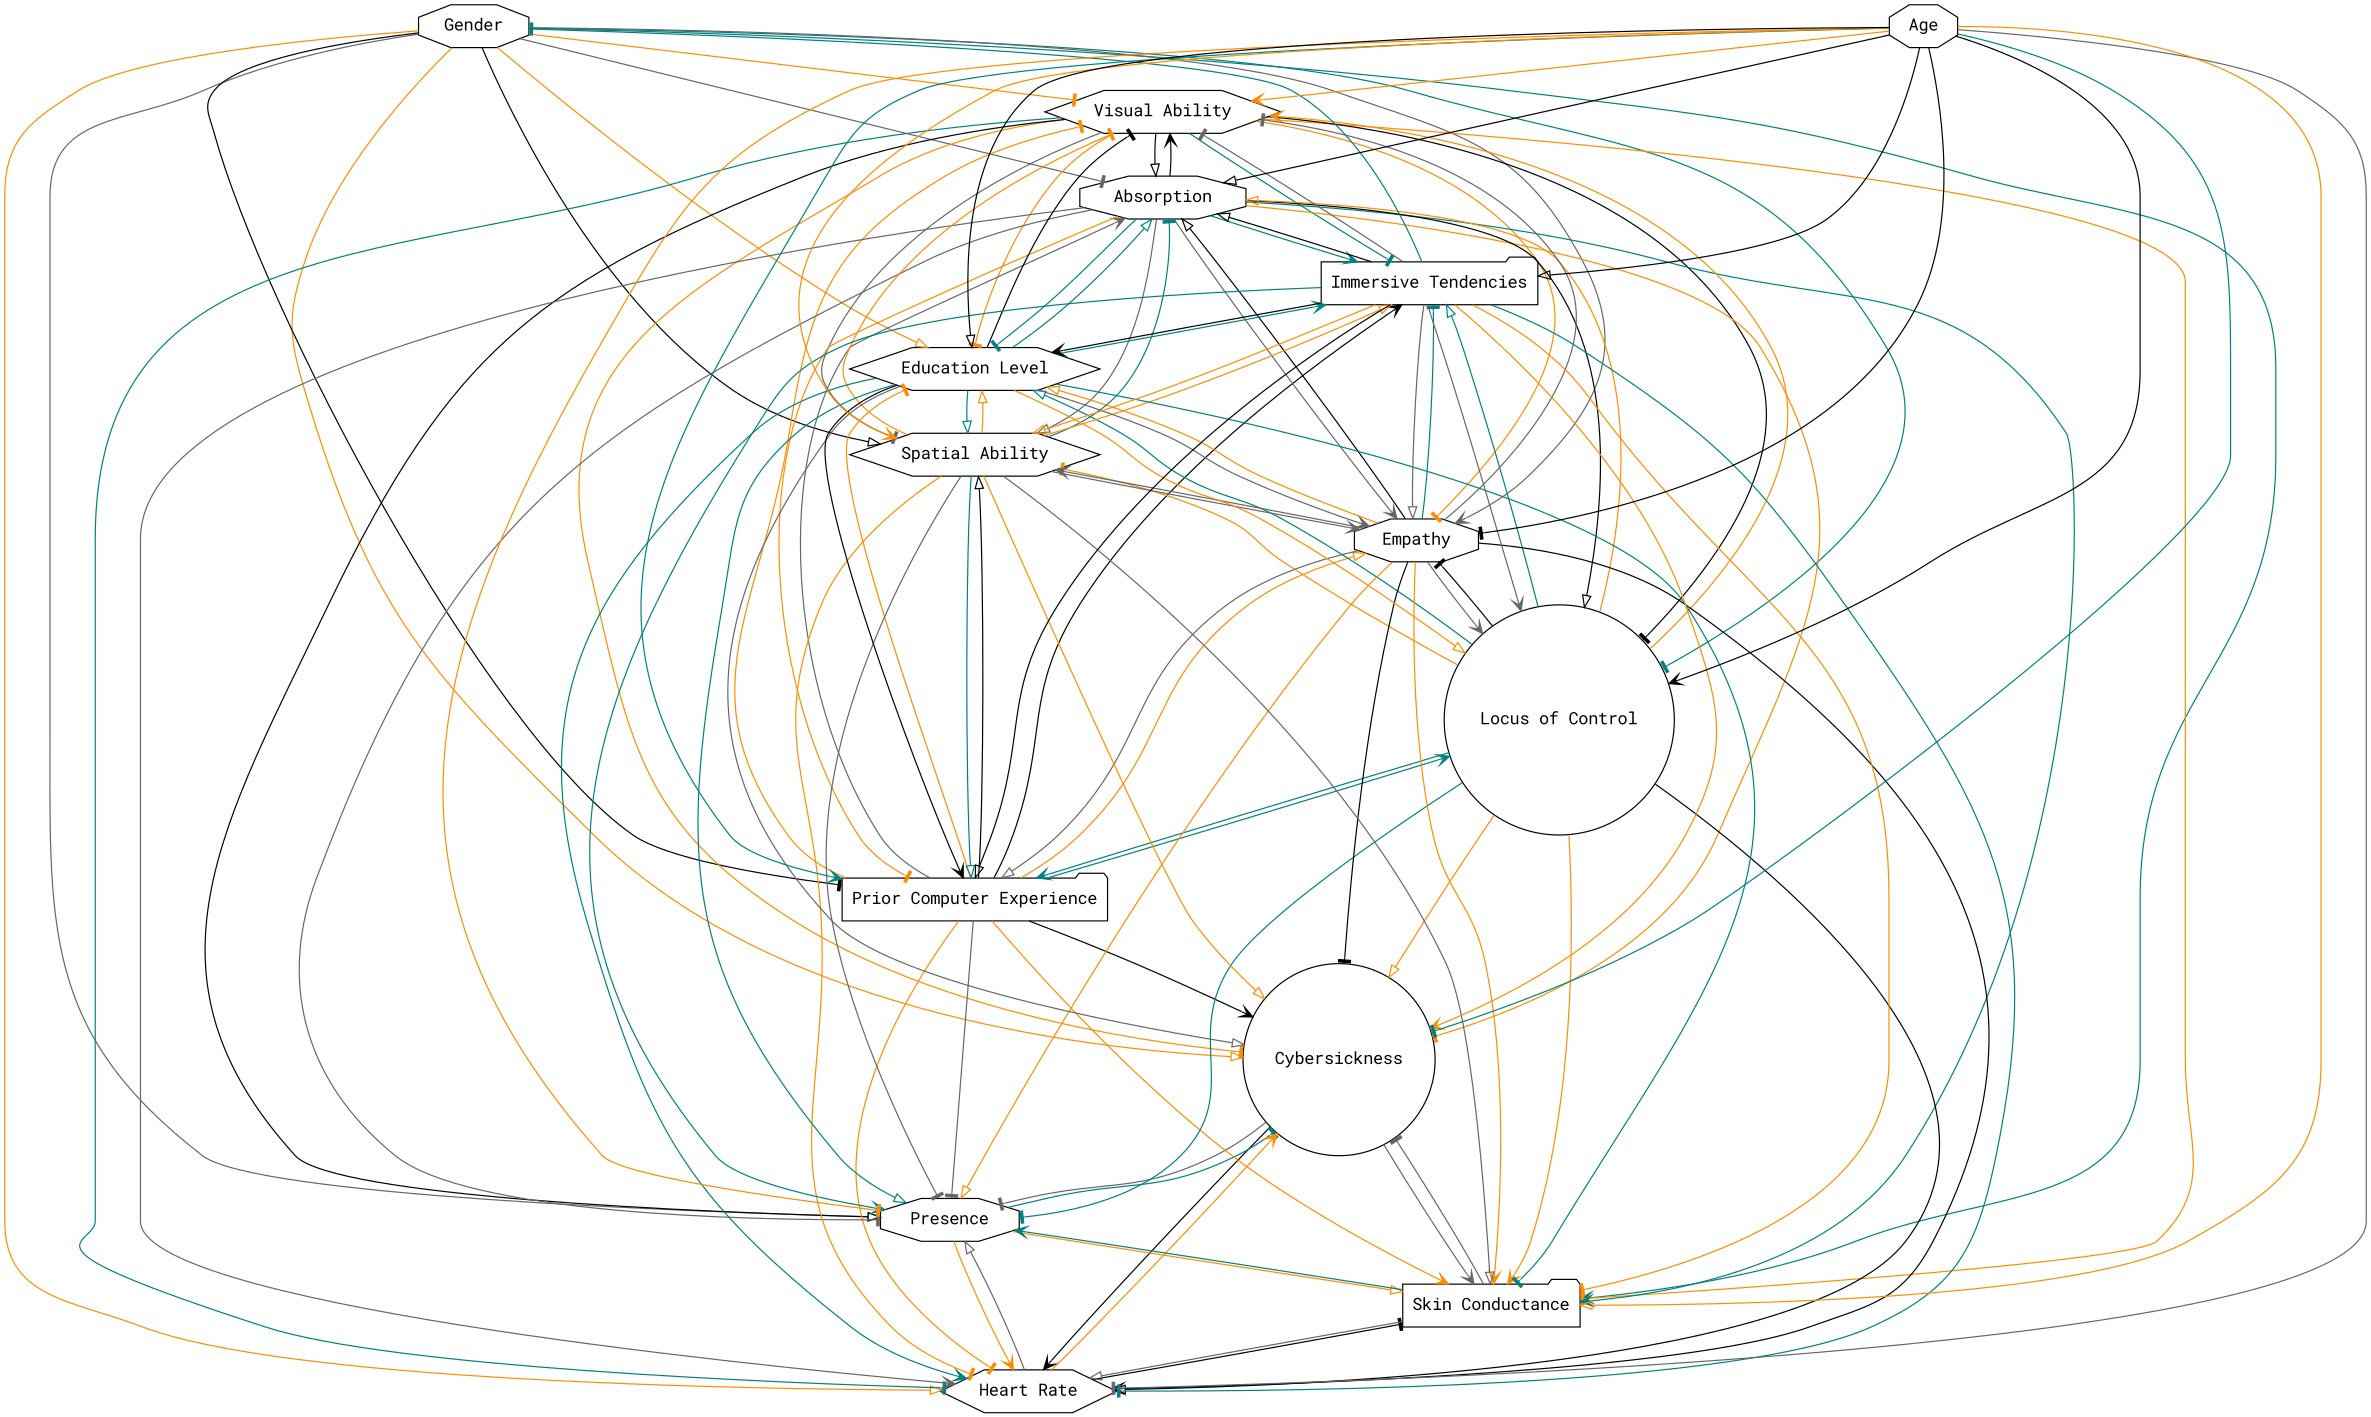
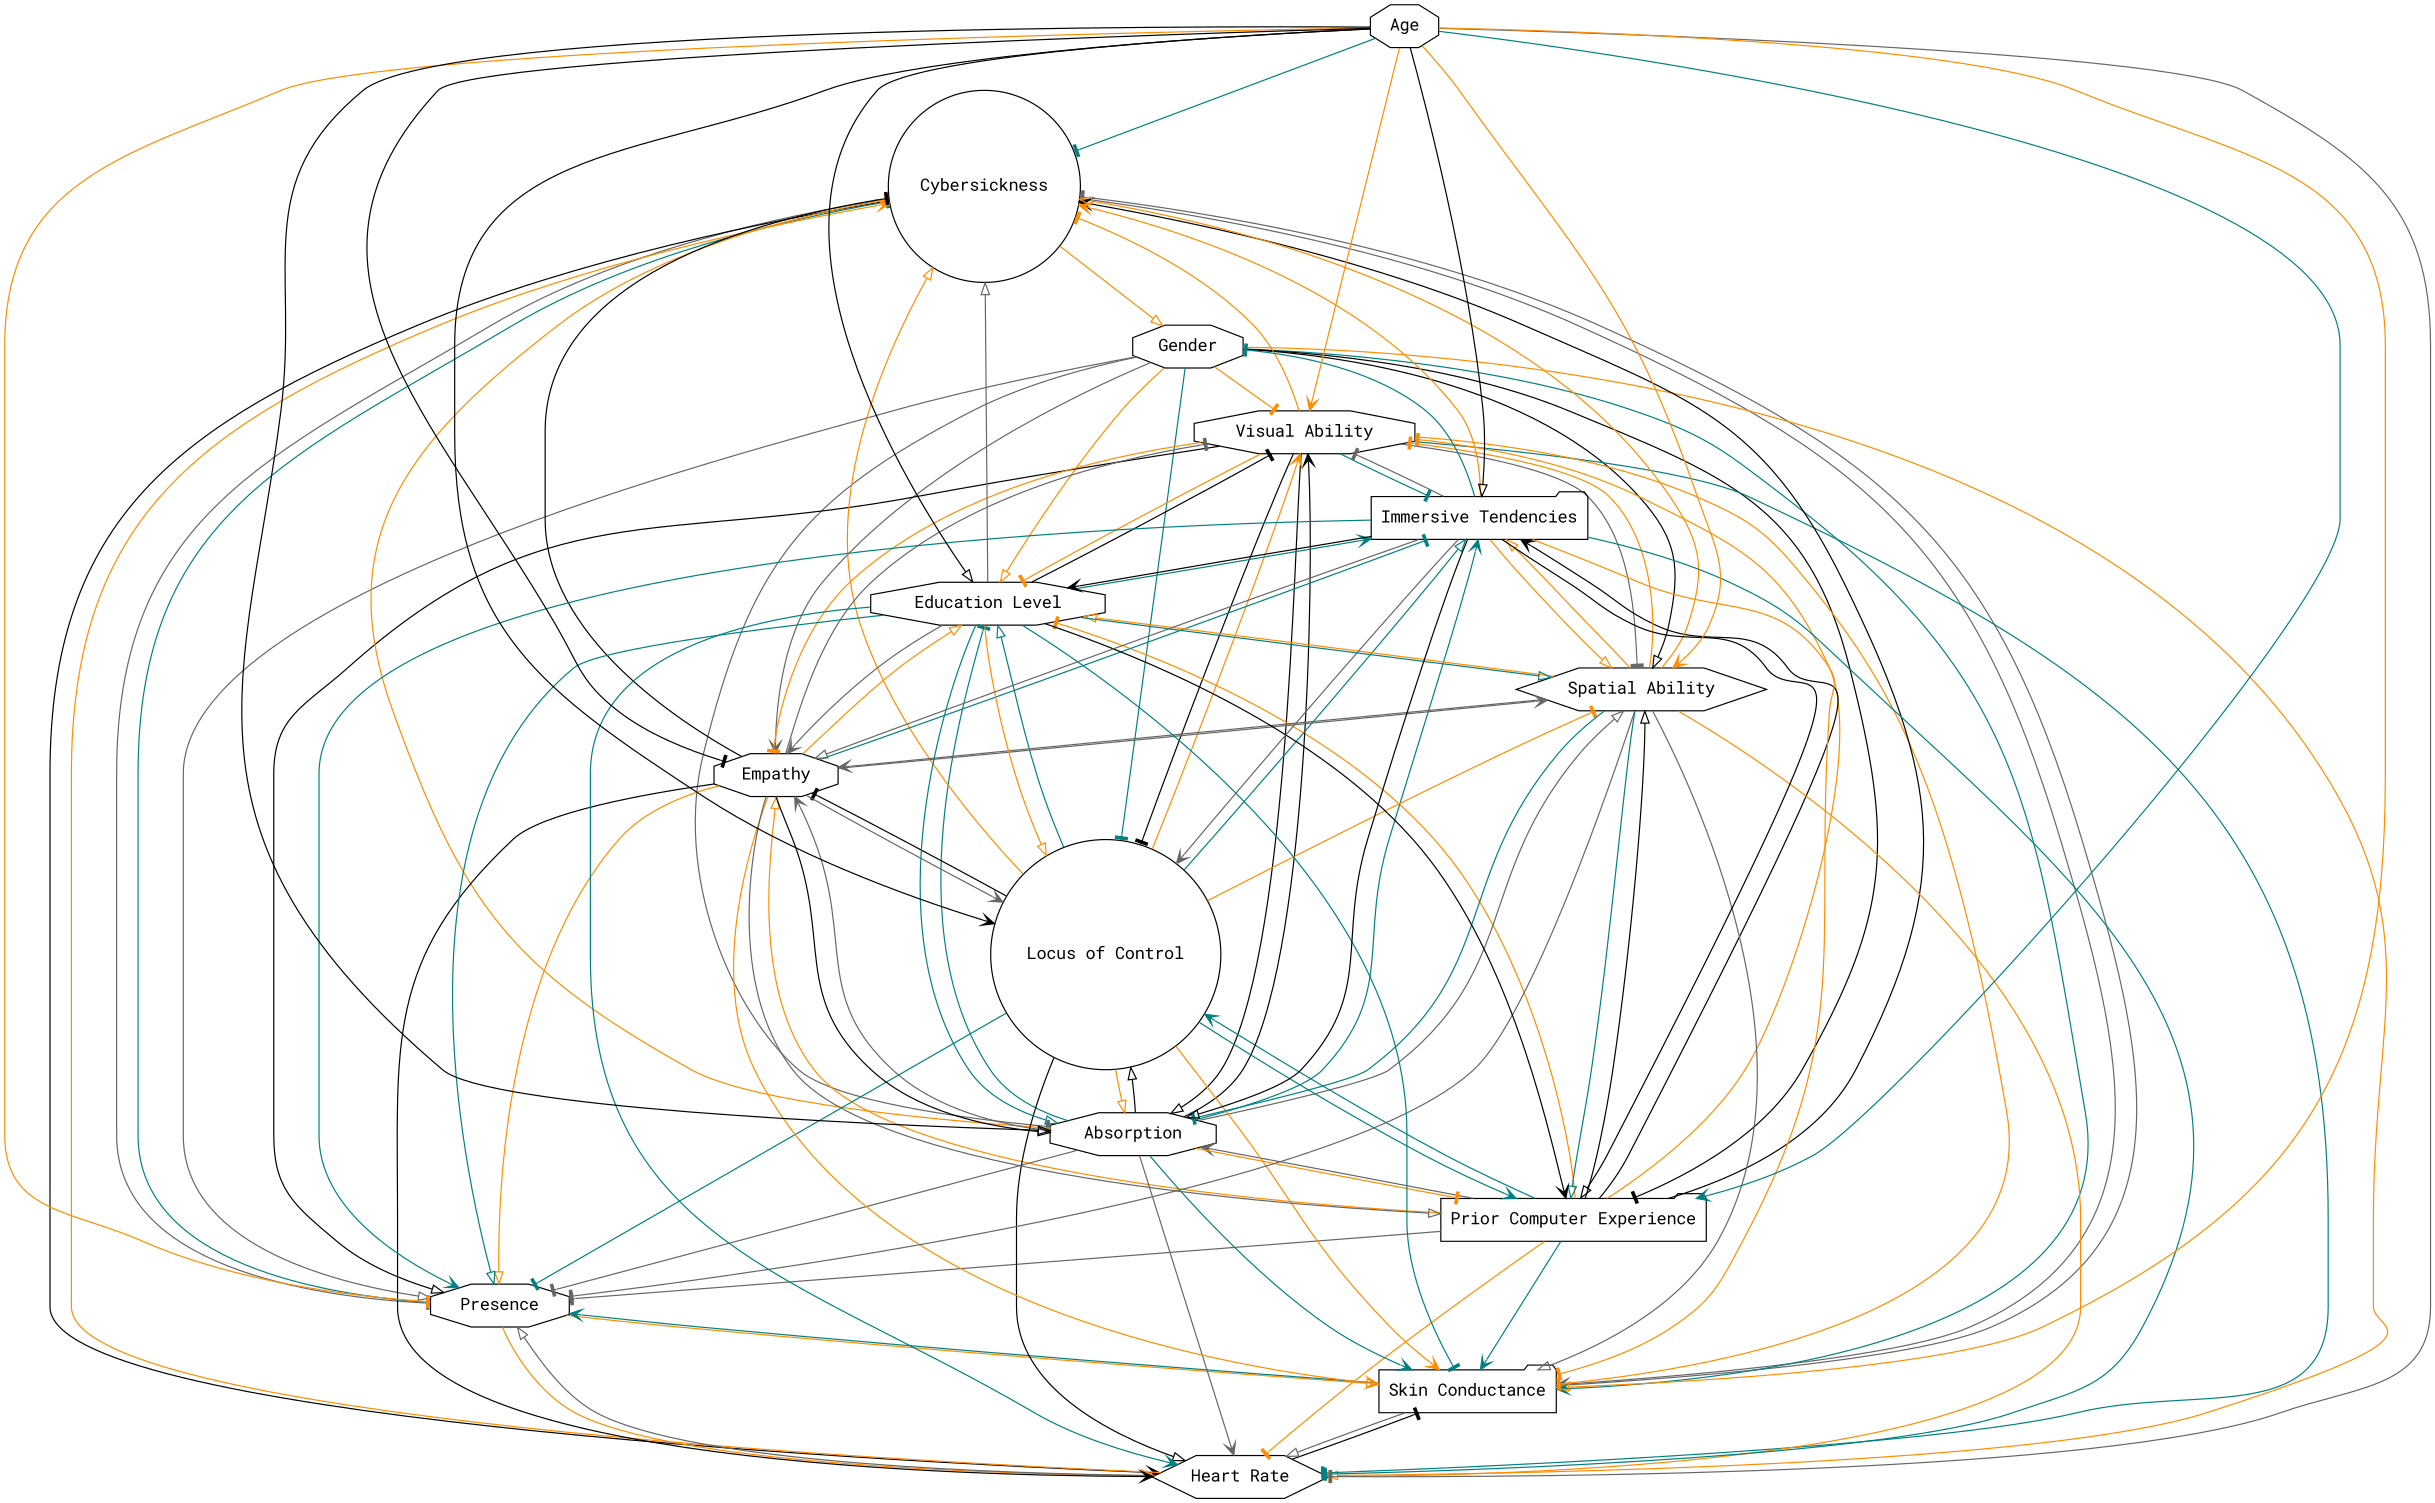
node "Visual Ability": shape hexagon -> octagon
node "Education Level": shape hexagon -> octagon
edge "Gender" -> "Cybersickness": reversed
edge "Prior Computer Experience" -> "Skin Conductance": color darkorange -> teal
